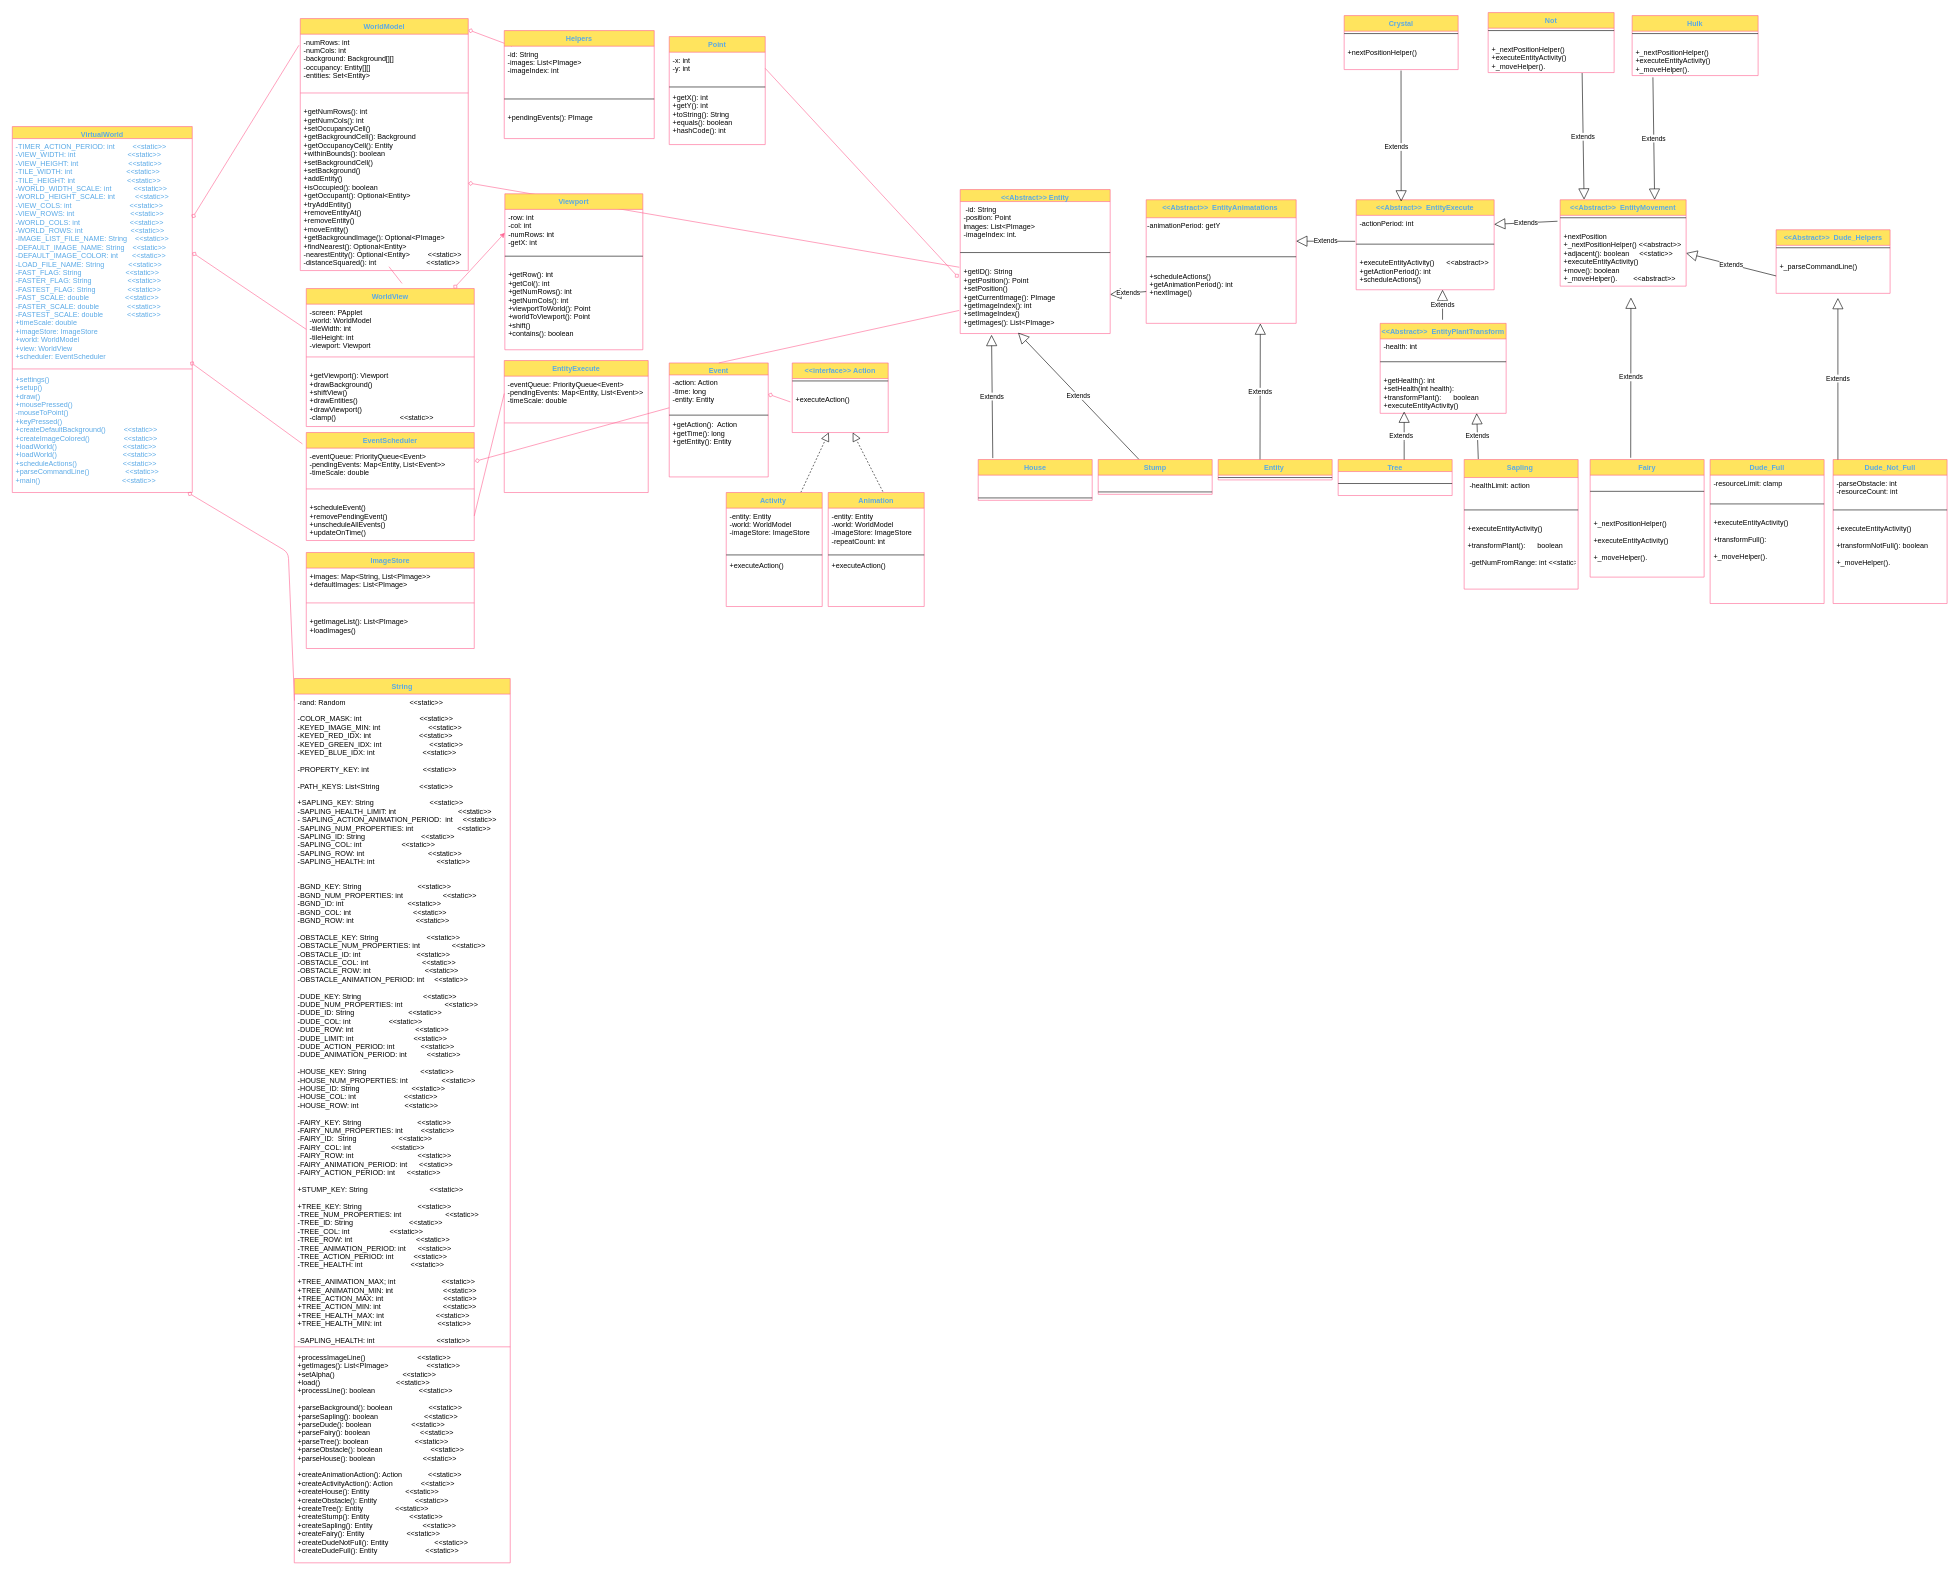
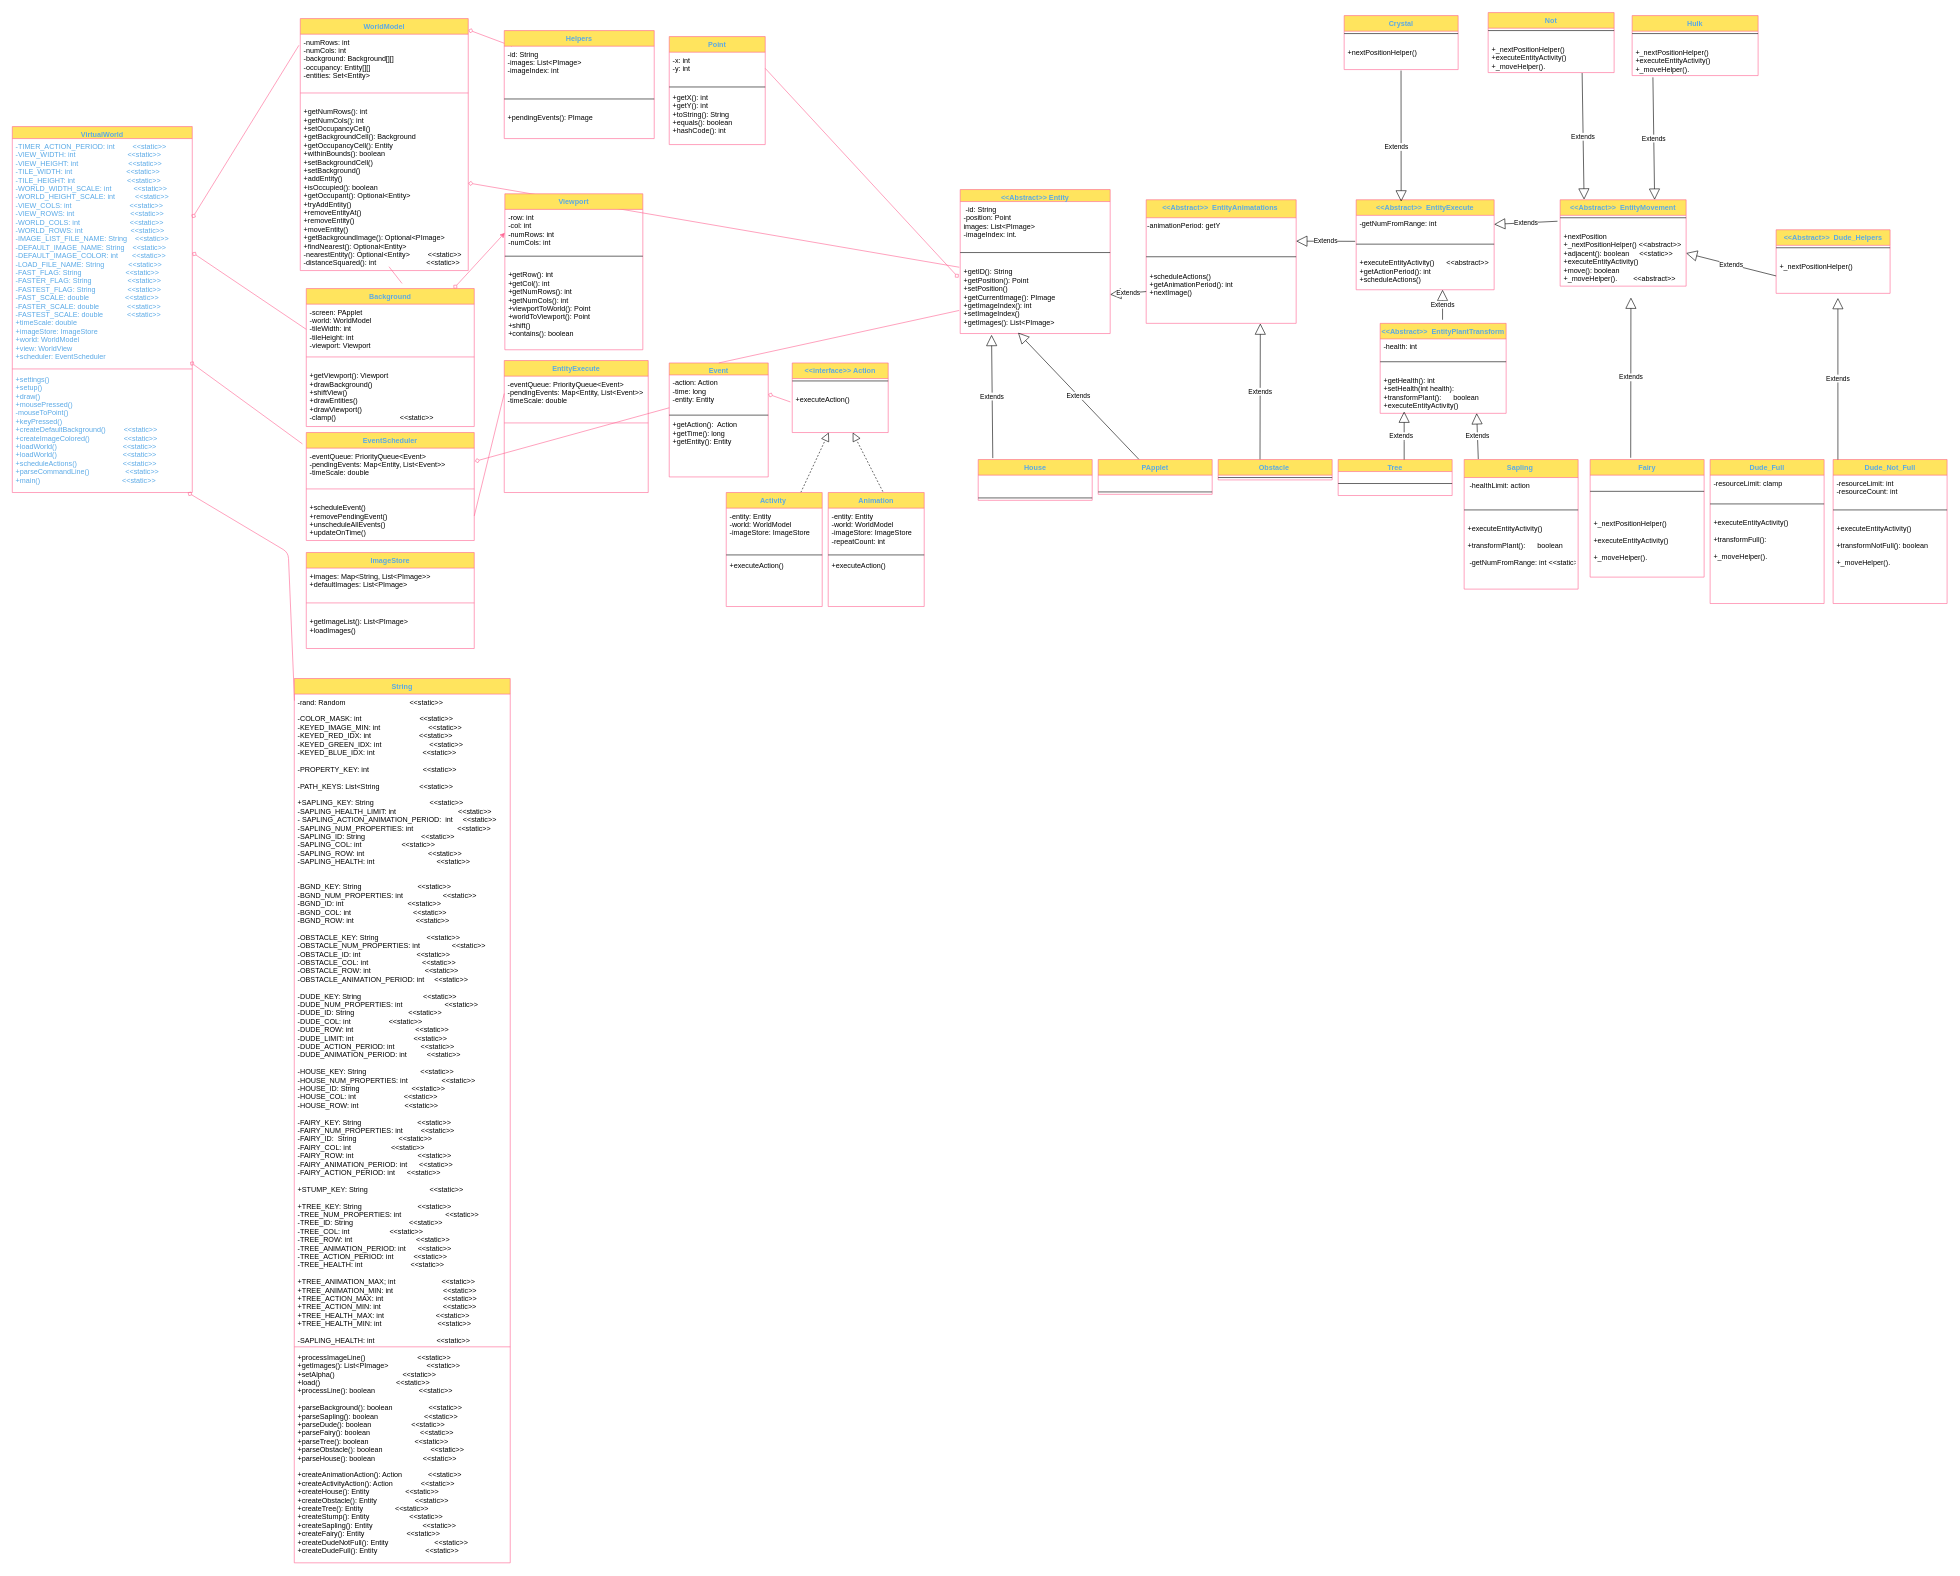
node "-row: int -col: int -numRows: int -getX: int": label "-row: int -col: int -numRows: int -getX: int" -> "-row: int -col: int -numRows: int -numCols: int"
node "-actionPeriod: int": label "-actionPeriod: int" -> "-getNumFromRange: int"
node "+_parseCommandLine()": label "+_parseCommandLine()" -> "+_nextPositionHelper()"
node "WorldView": label "WorldView" -> "Background"
node "Stump": label "Stump" -> "PApplet"
node "Entity": label "Entity" -> "Obstacle"
node "-parseObstacle: int -resourceCount: int": label "-parseObstacle: int -resourceCount: int" -> "-resourceLimit: int -resourceCount: int"
